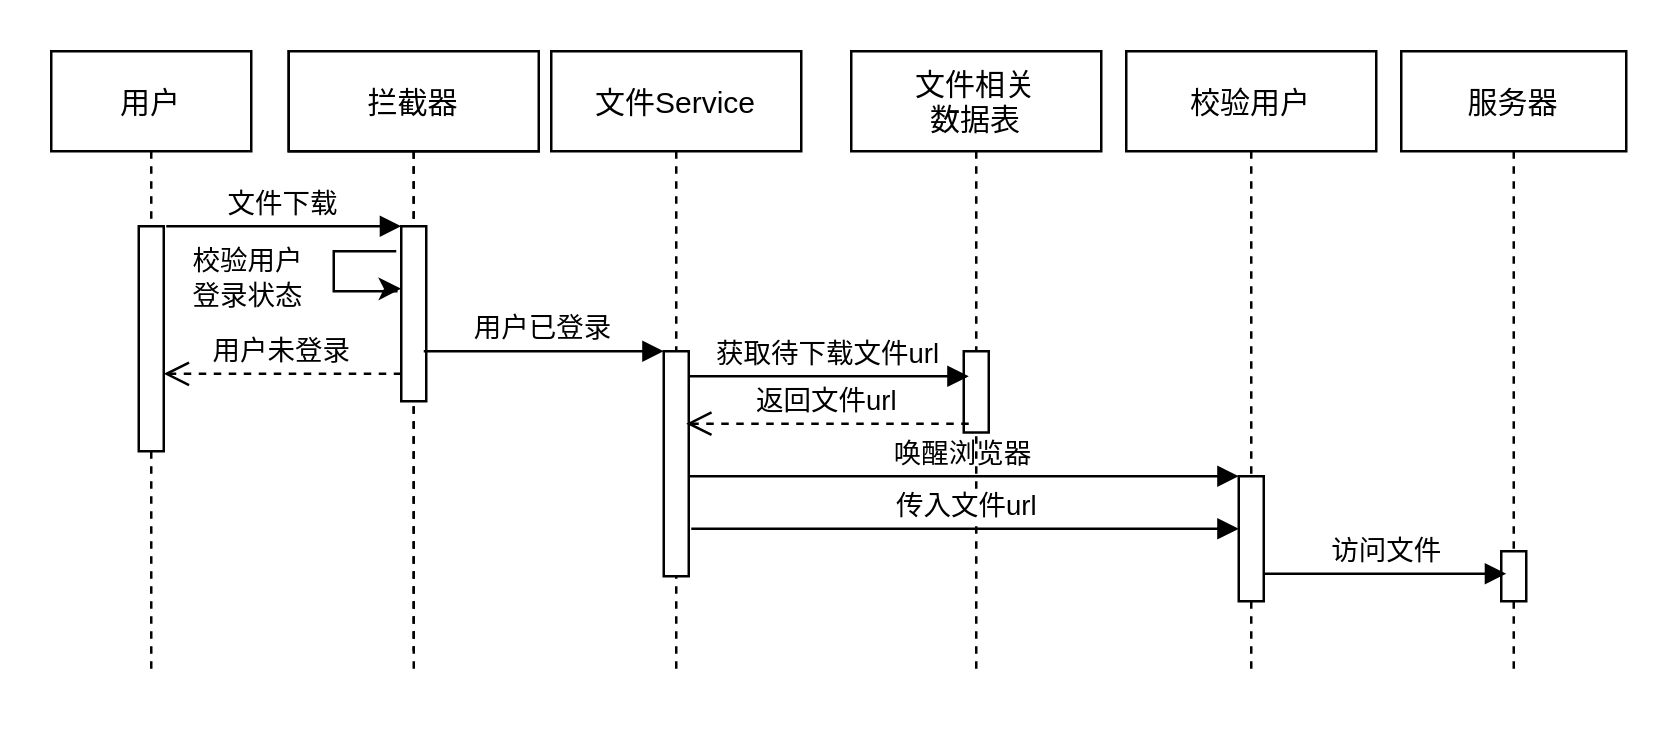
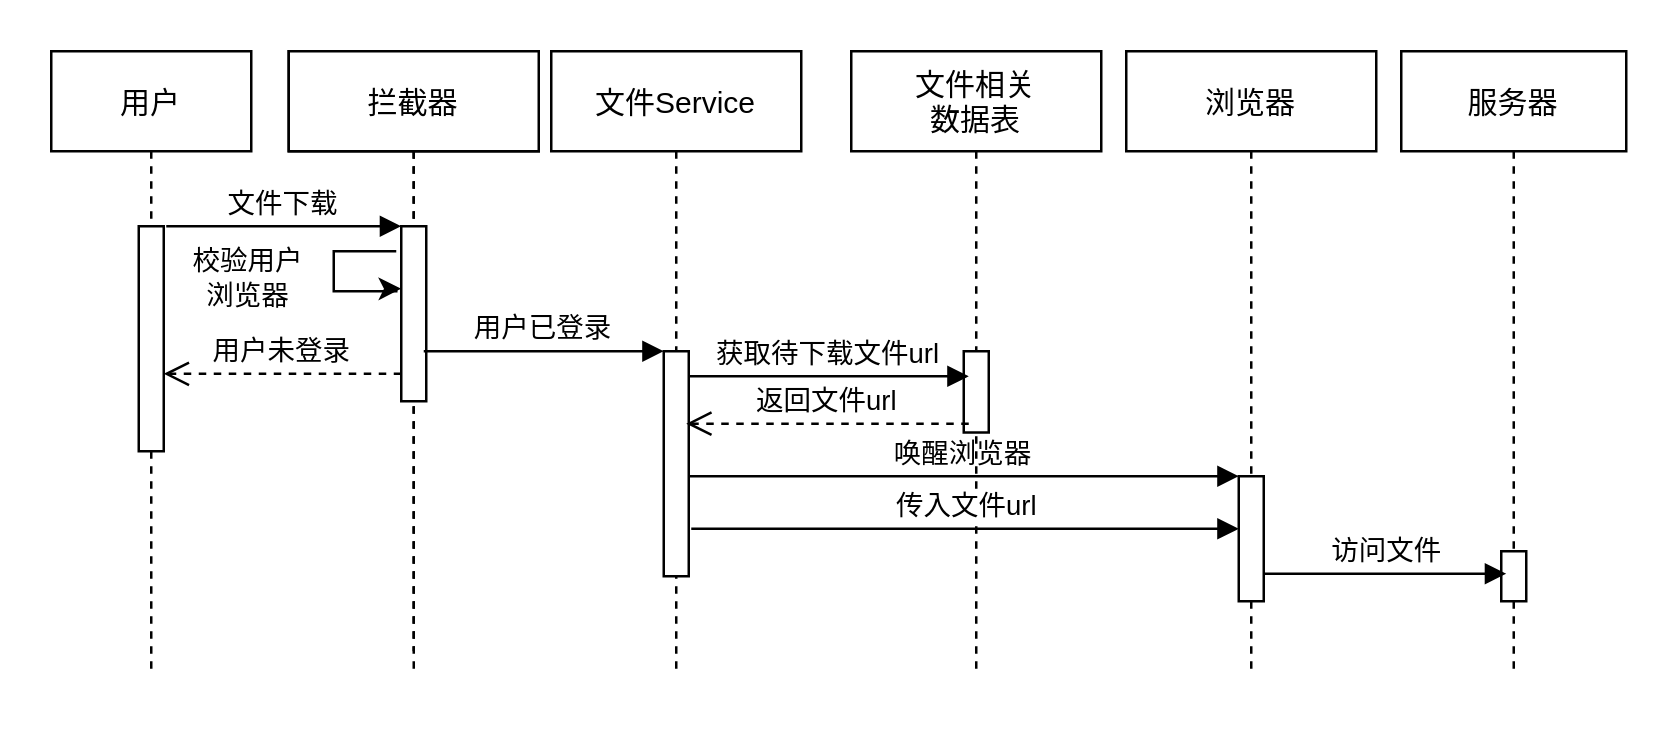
node "校验用户": label "校验用户" -> "浏览器"
node "校验用户 登录状态": label "校验用户 登录状态" -> "校验用户 浏览器"
